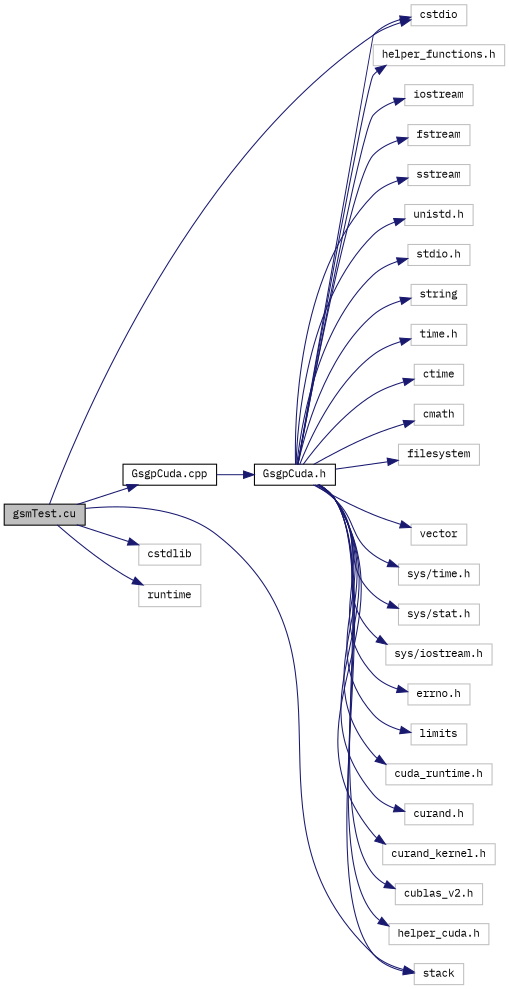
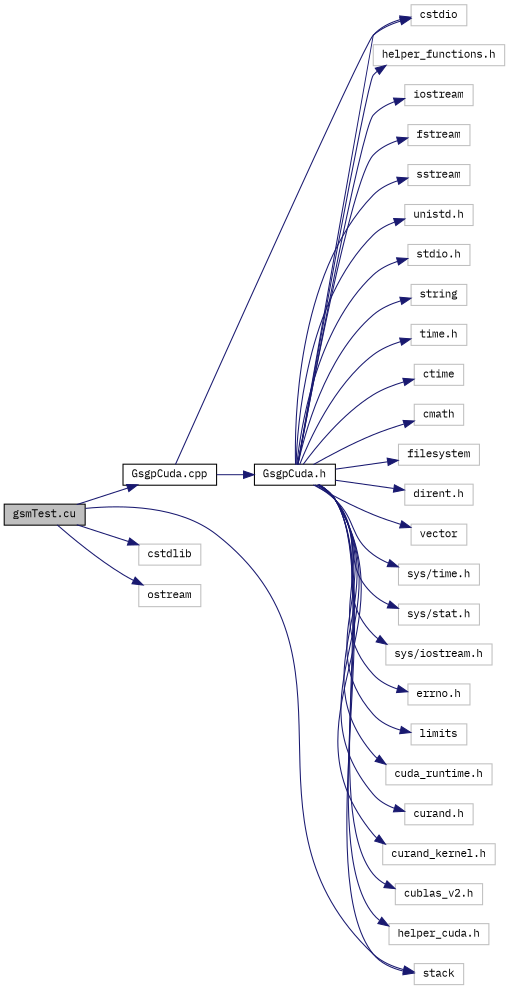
edge "gsmTest.cu" -> "cstdio": now "GsgpCuda.cpp" -> "cstdio"
node "dirent.h": added
node "runtime": label "runtime" -> "ostream"
